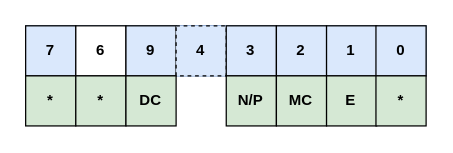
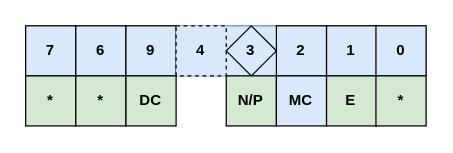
node "6": fillcolor #ffffff -> #dae8fc
node "3": shape rectangle -> diamond
node "MC": fillcolor #d5e8d4 -> #dae8fc
